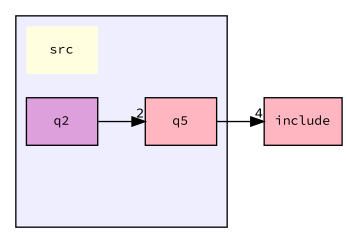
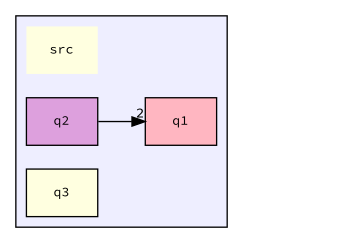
node "q5": label "q5" -> "q1"
node "include": removed
node "q3": added
